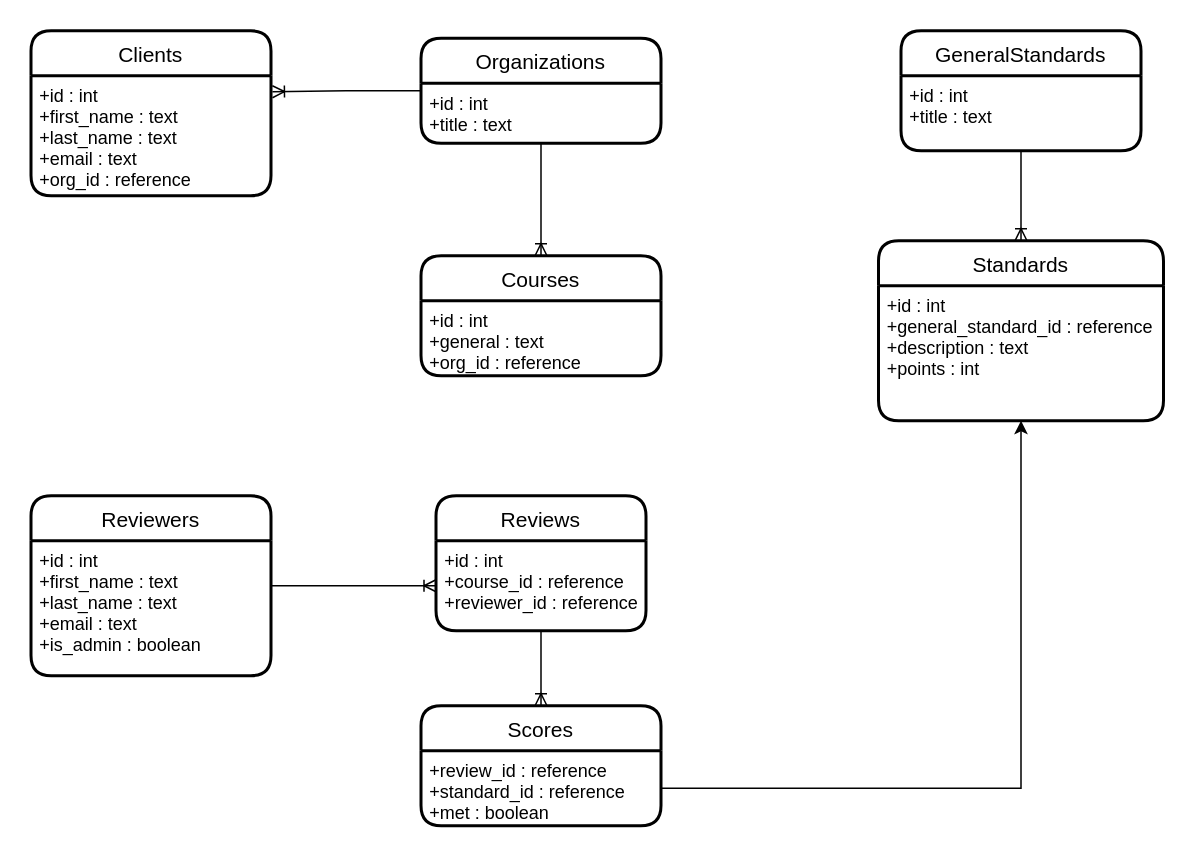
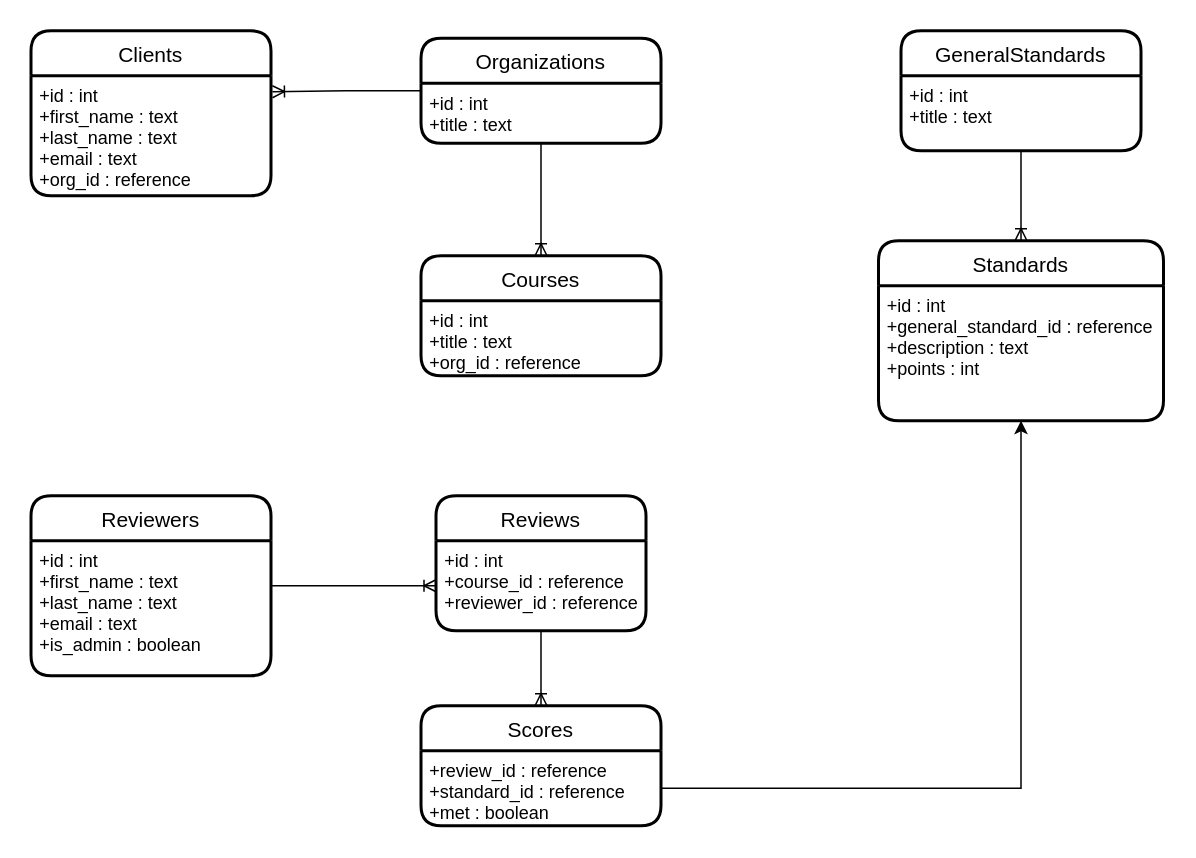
node "+id : int +general : text +org_id : reference": label "+id : int +general : text +org_id : reference" -> "+id : int +title : text +org_id : reference"
